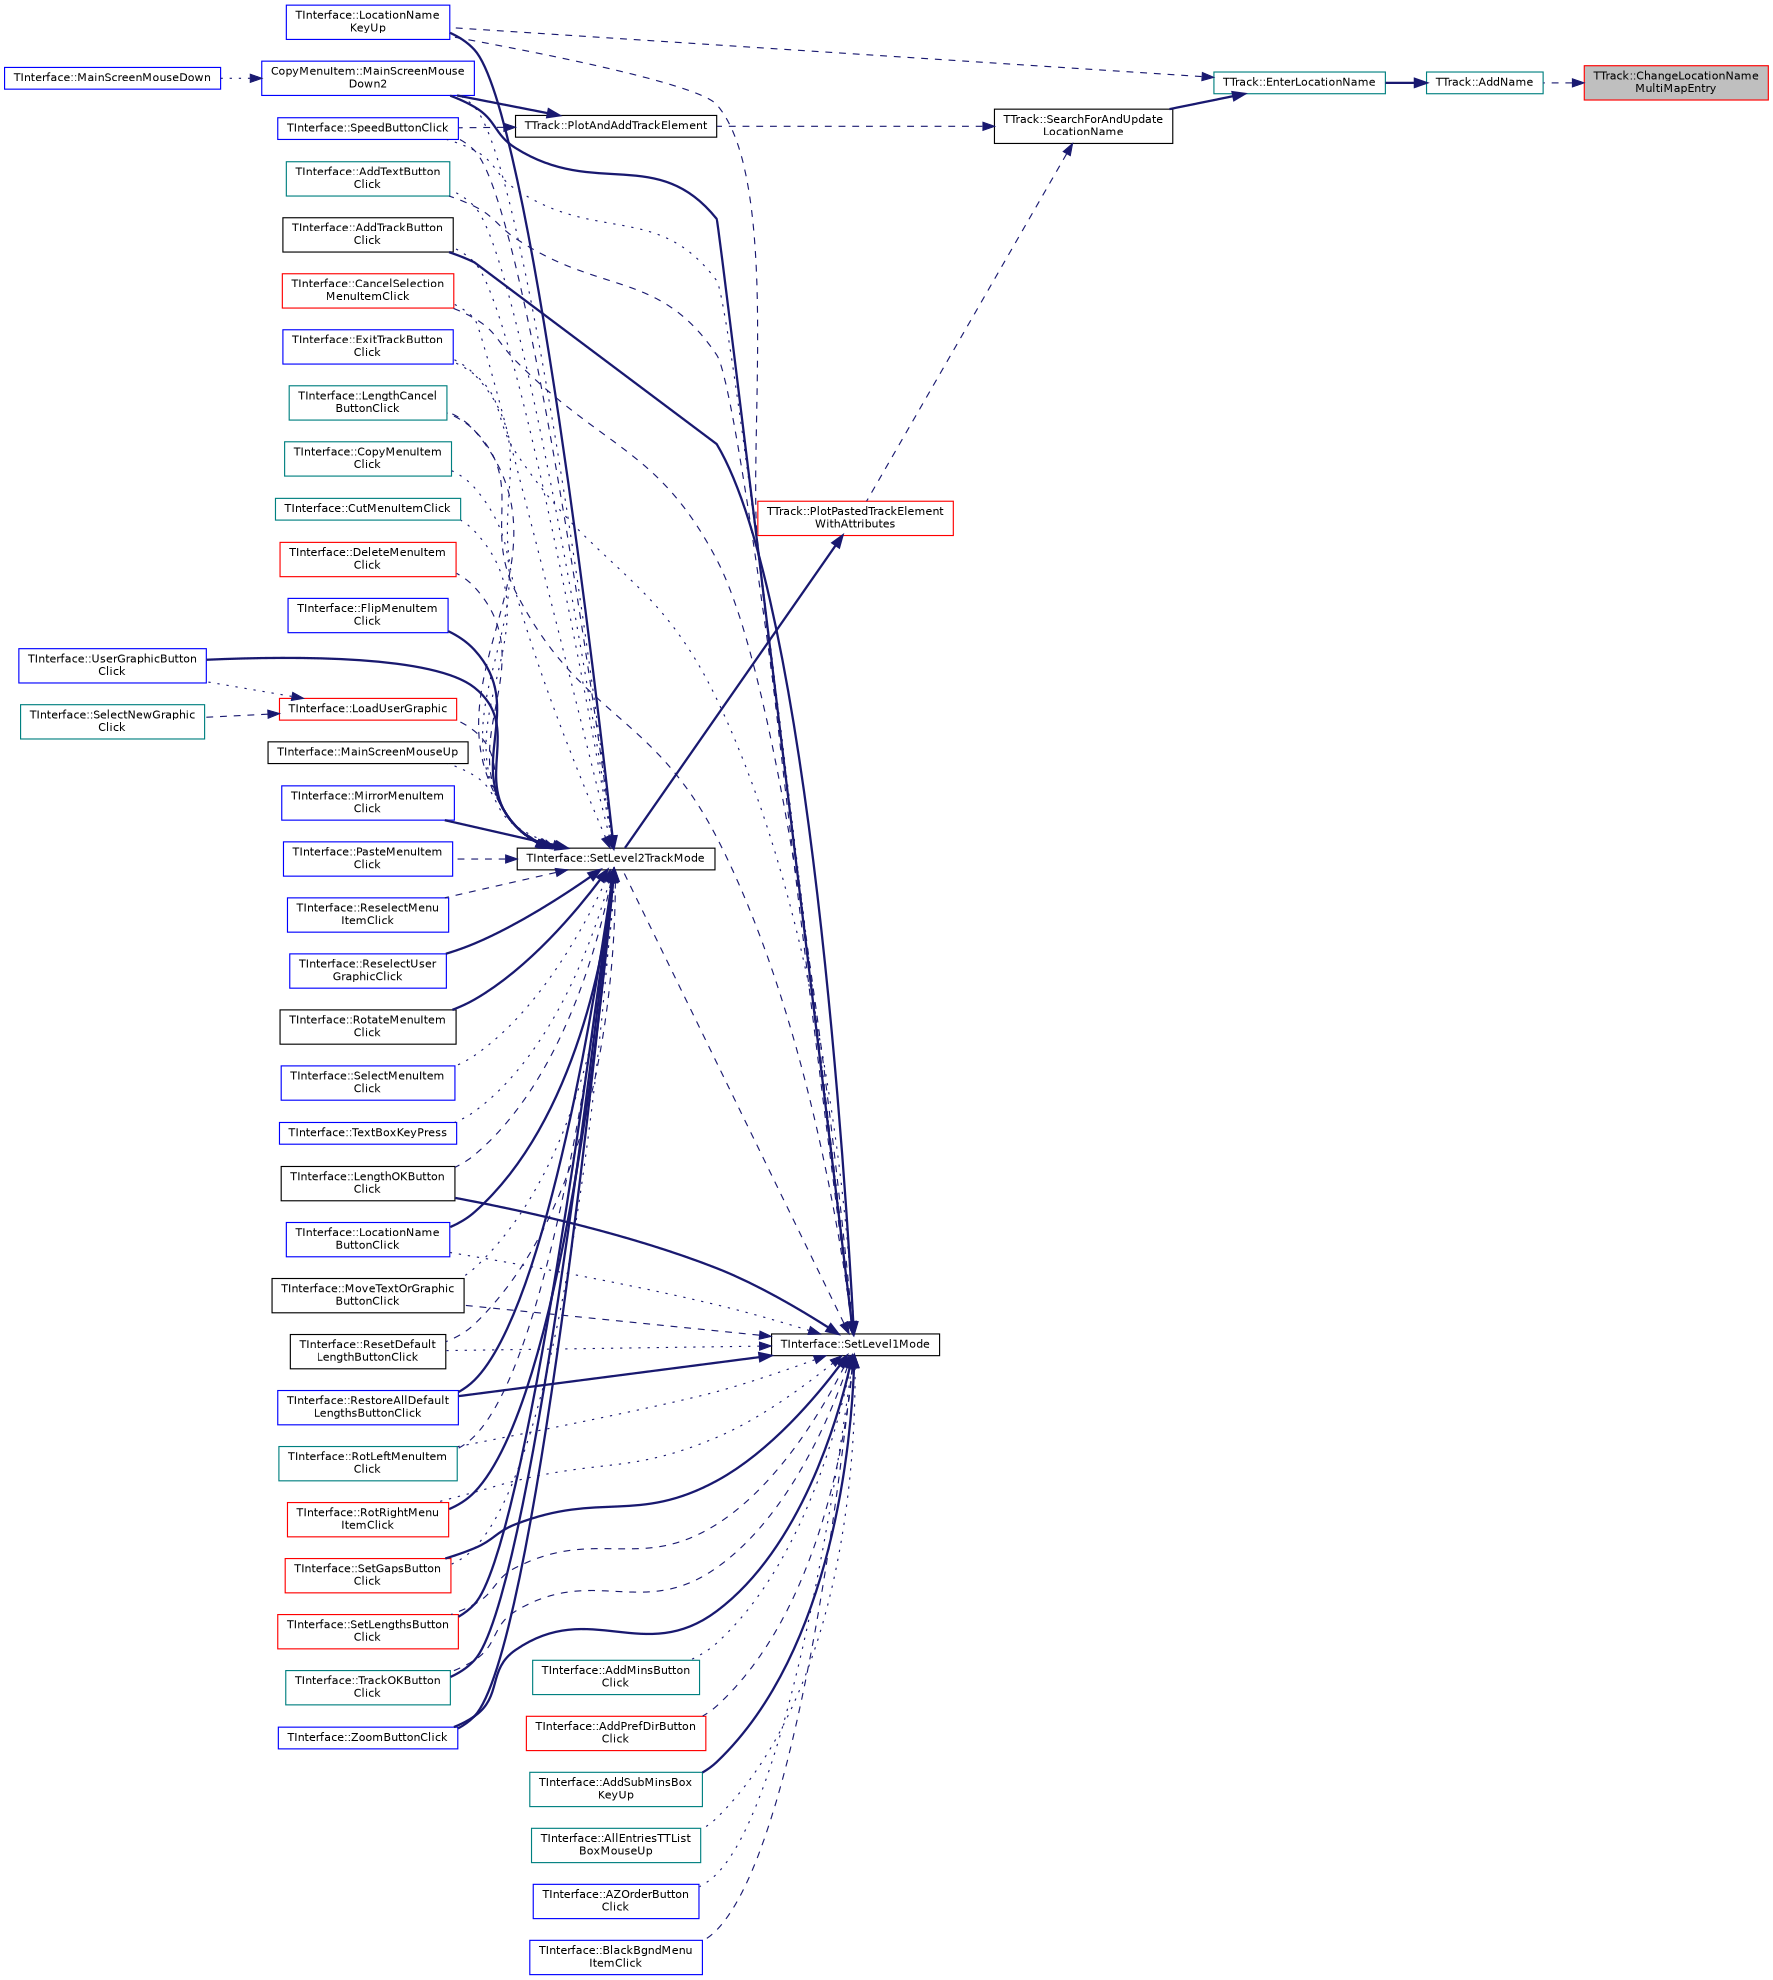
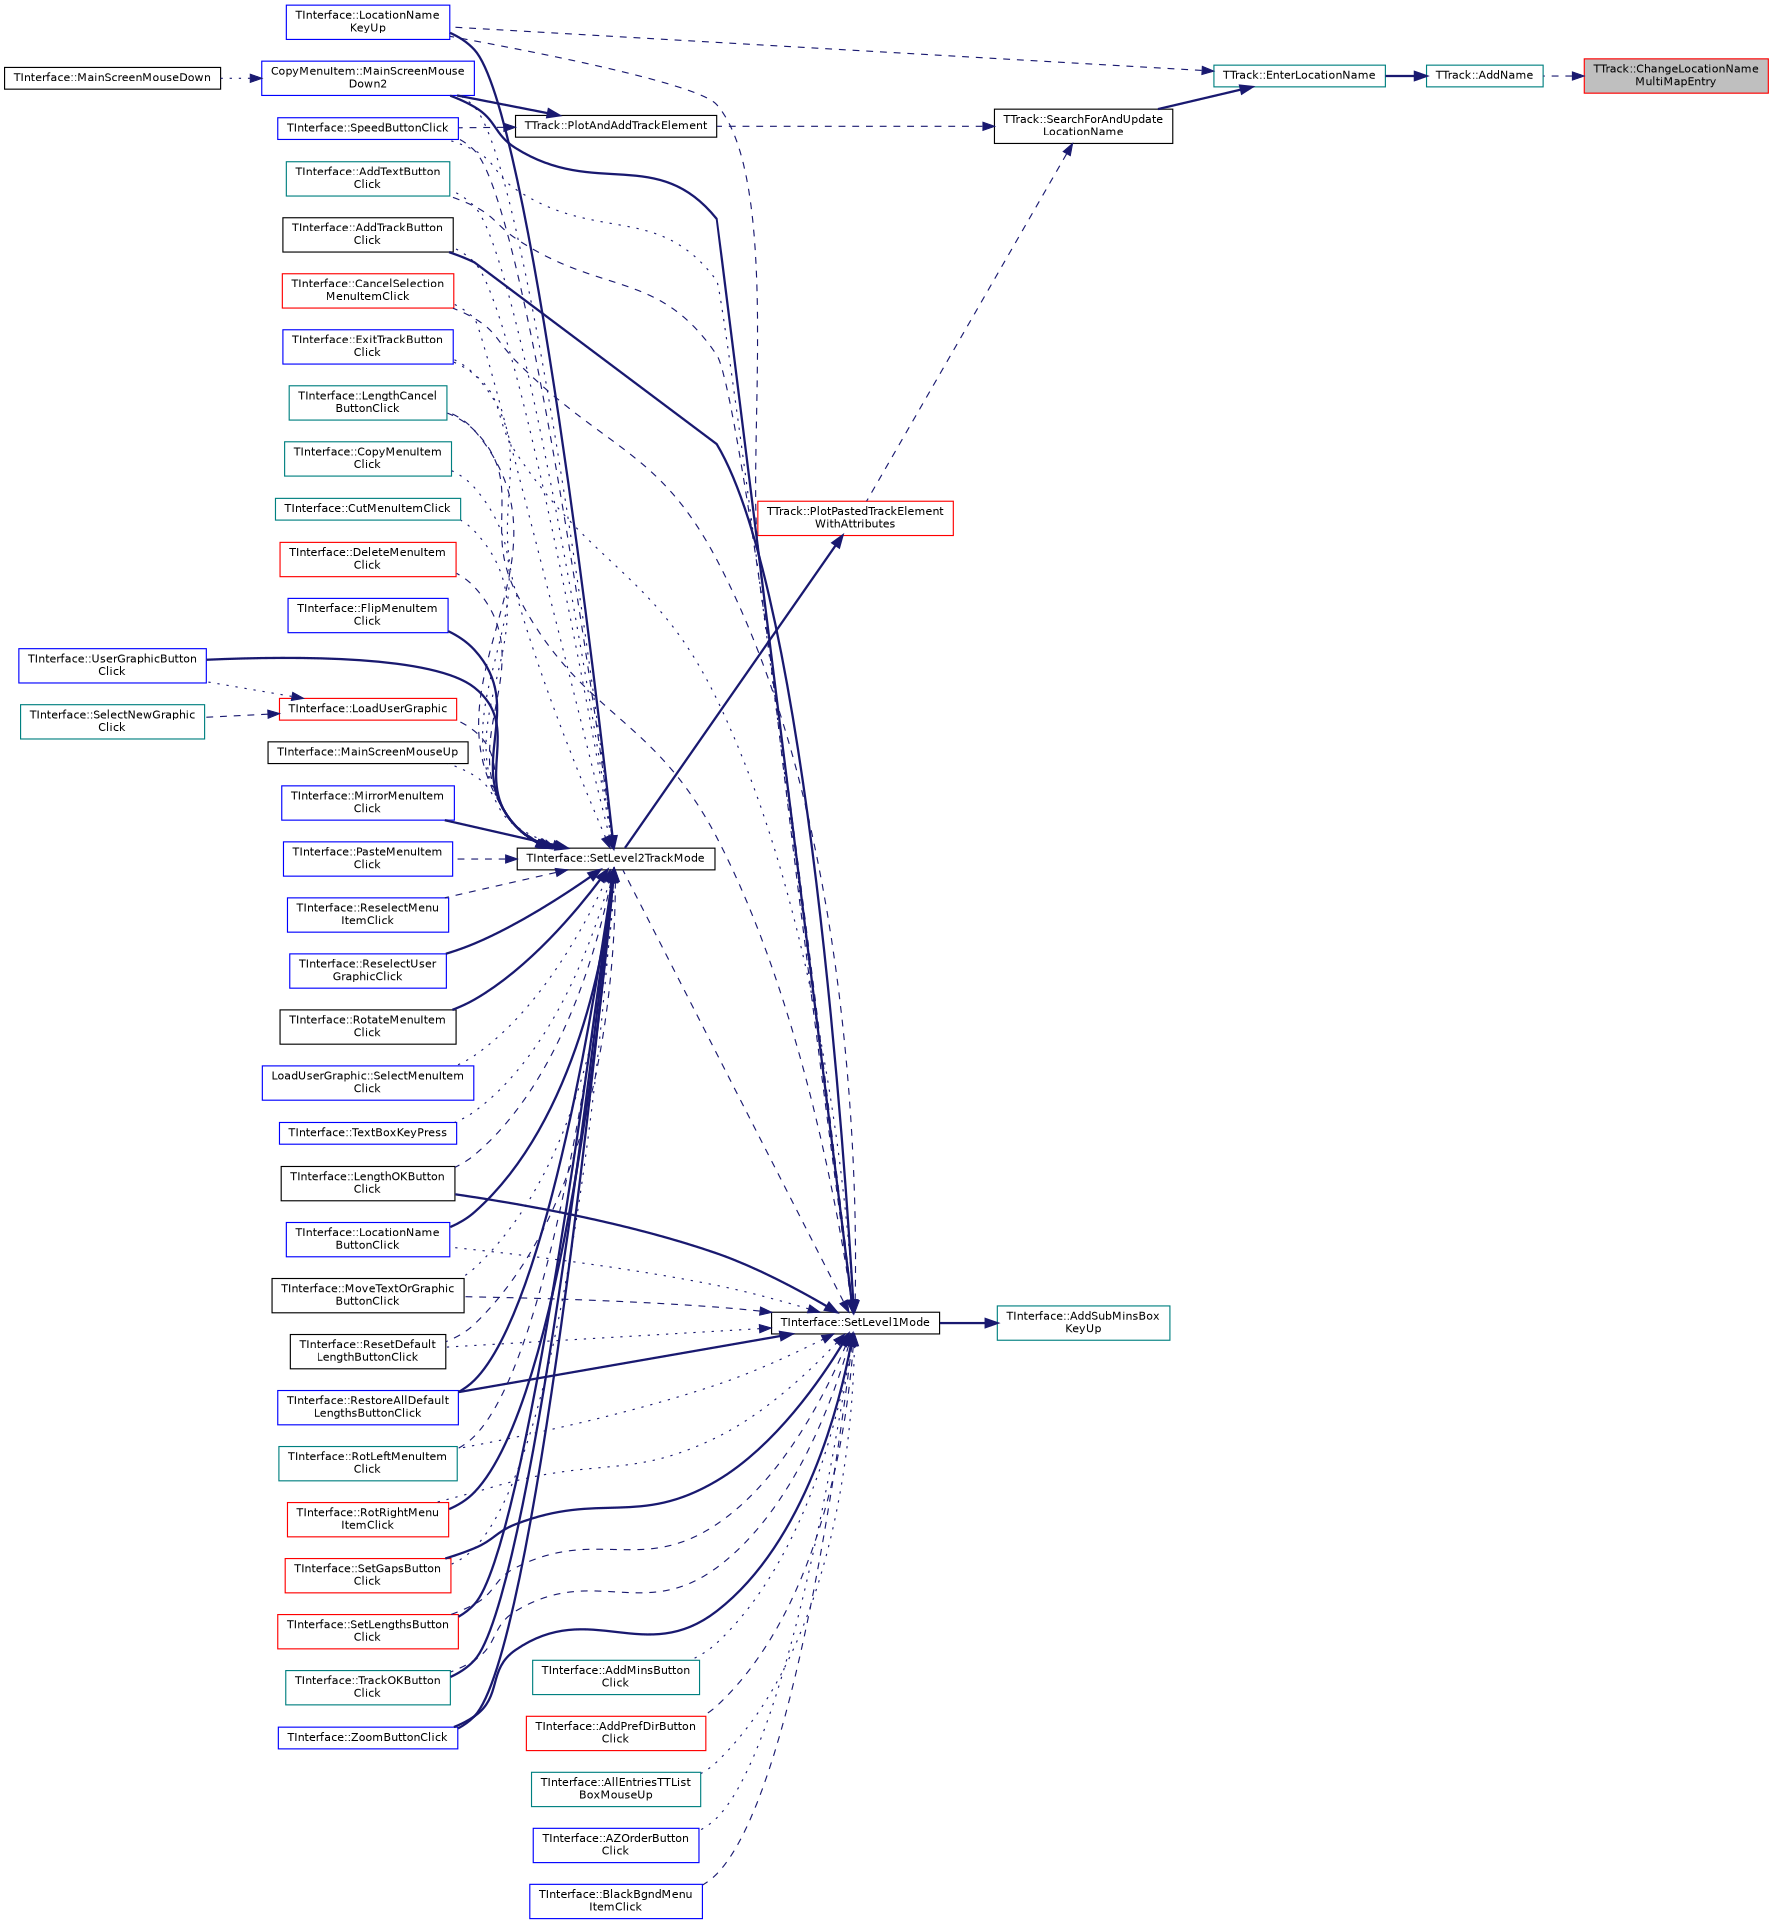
node "TInterface::MainScreenMouseDown": color blue -> black
node "TInterface::SelectMenuItem Click": label "TInterface::SelectMenuItem Click" -> "LoadUserGraphic::SelectMenuItem Click"
edge "TInterface::AddSubMinsBox KeyUp" -> "TInterface::SetLevel1Mode": reversed
